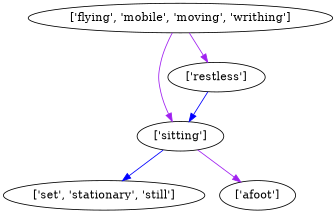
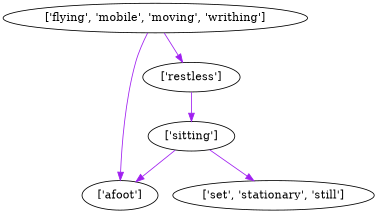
edge "['flying', 'mobile', 'moving', 'writhing']" -> "['sitting']": now "['flying', 'mobile', 'moving', 'writhing']" -> "['afoot']"
edge "['restless']" -> "['sitting']": color blue -> purple
edge "['sitting']" -> "['set', 'stationary', 'still']": color blue -> purple
